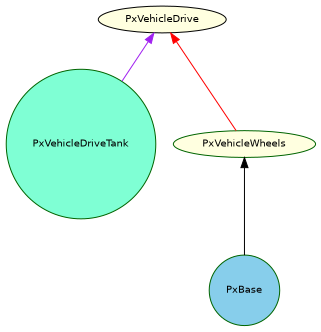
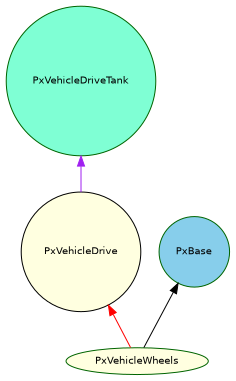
node "PxVehicleDrive": shape ellipse -> circle
edge "PxVehicleDriveTank" -> "PxVehicleDrive": reversed
edge "PxBase" -> "PxVehicleWheels": reversed
